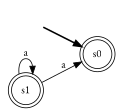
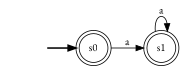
edge "s1" -> "s0": reversed
